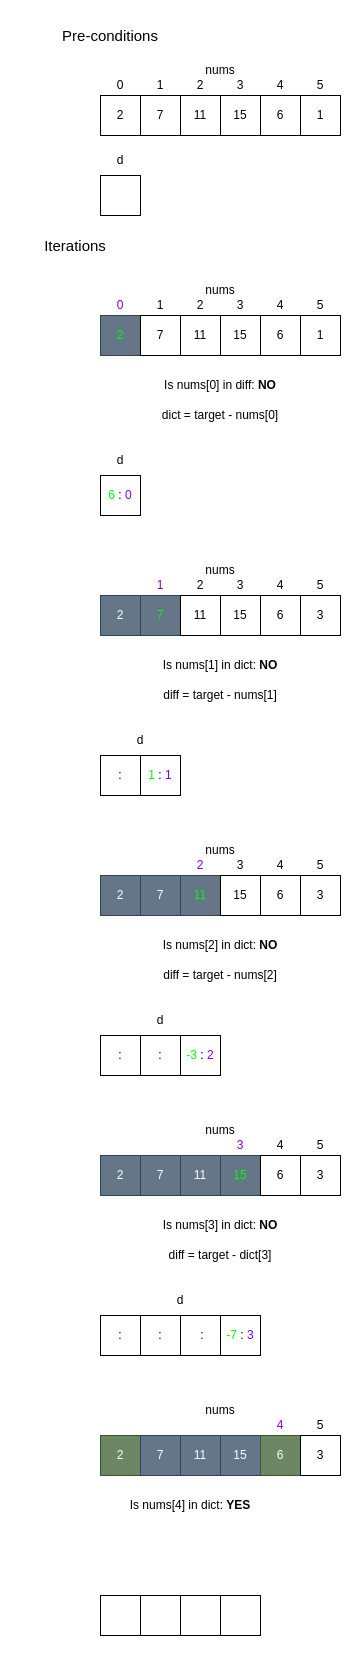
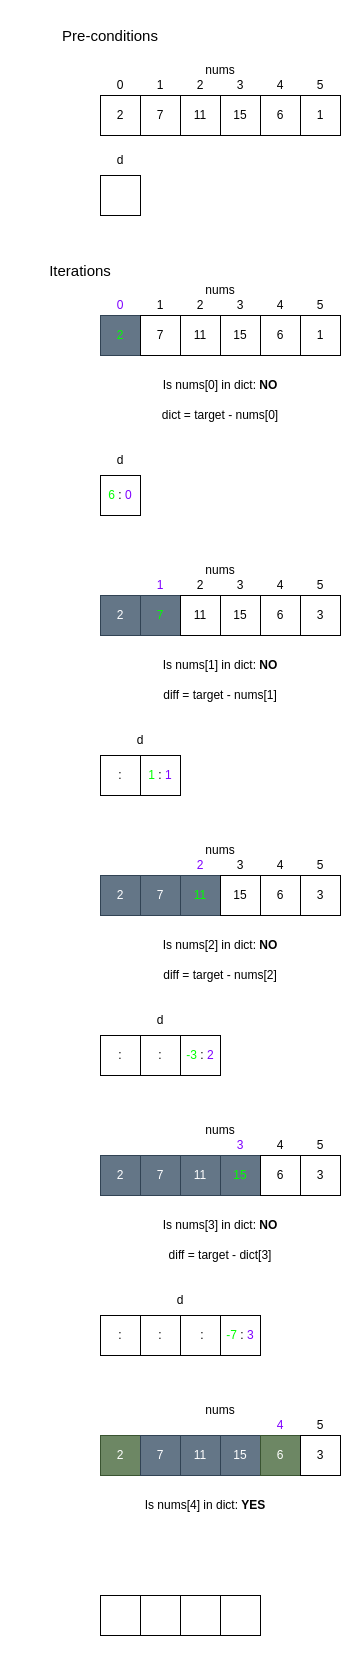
node "Iterations": moved (76, 246) -> (81, 271)
node "Is nums[0] in diff: NO": label "Is nums[0] in diff: NO" -> "Is nums[0] in dict: NO"
node "Is nums[4] in dict: YES": moved (191, 1506) -> (206, 1506)
